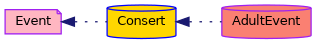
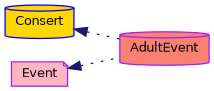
edge "Consert" -> "Event": now "AdultEvent" -> "Event"
